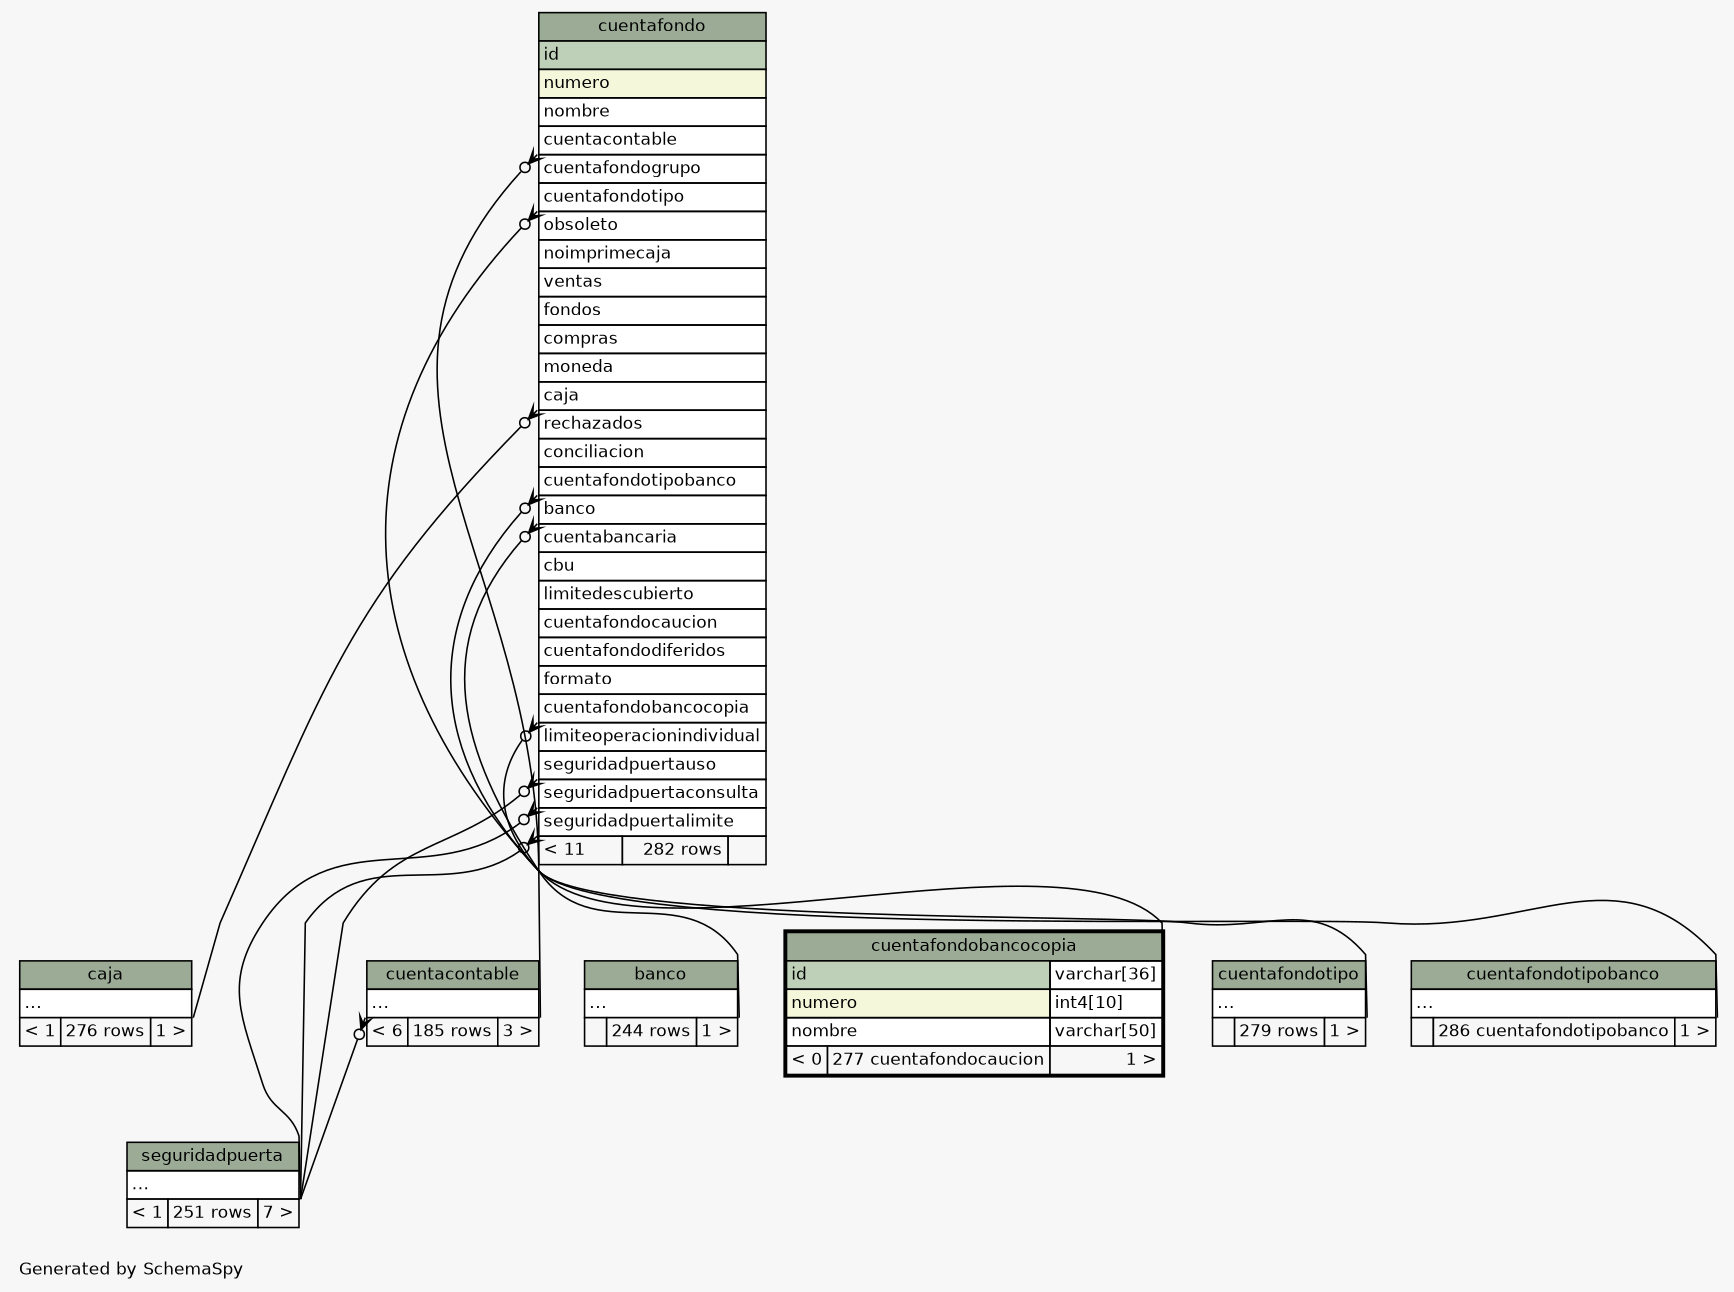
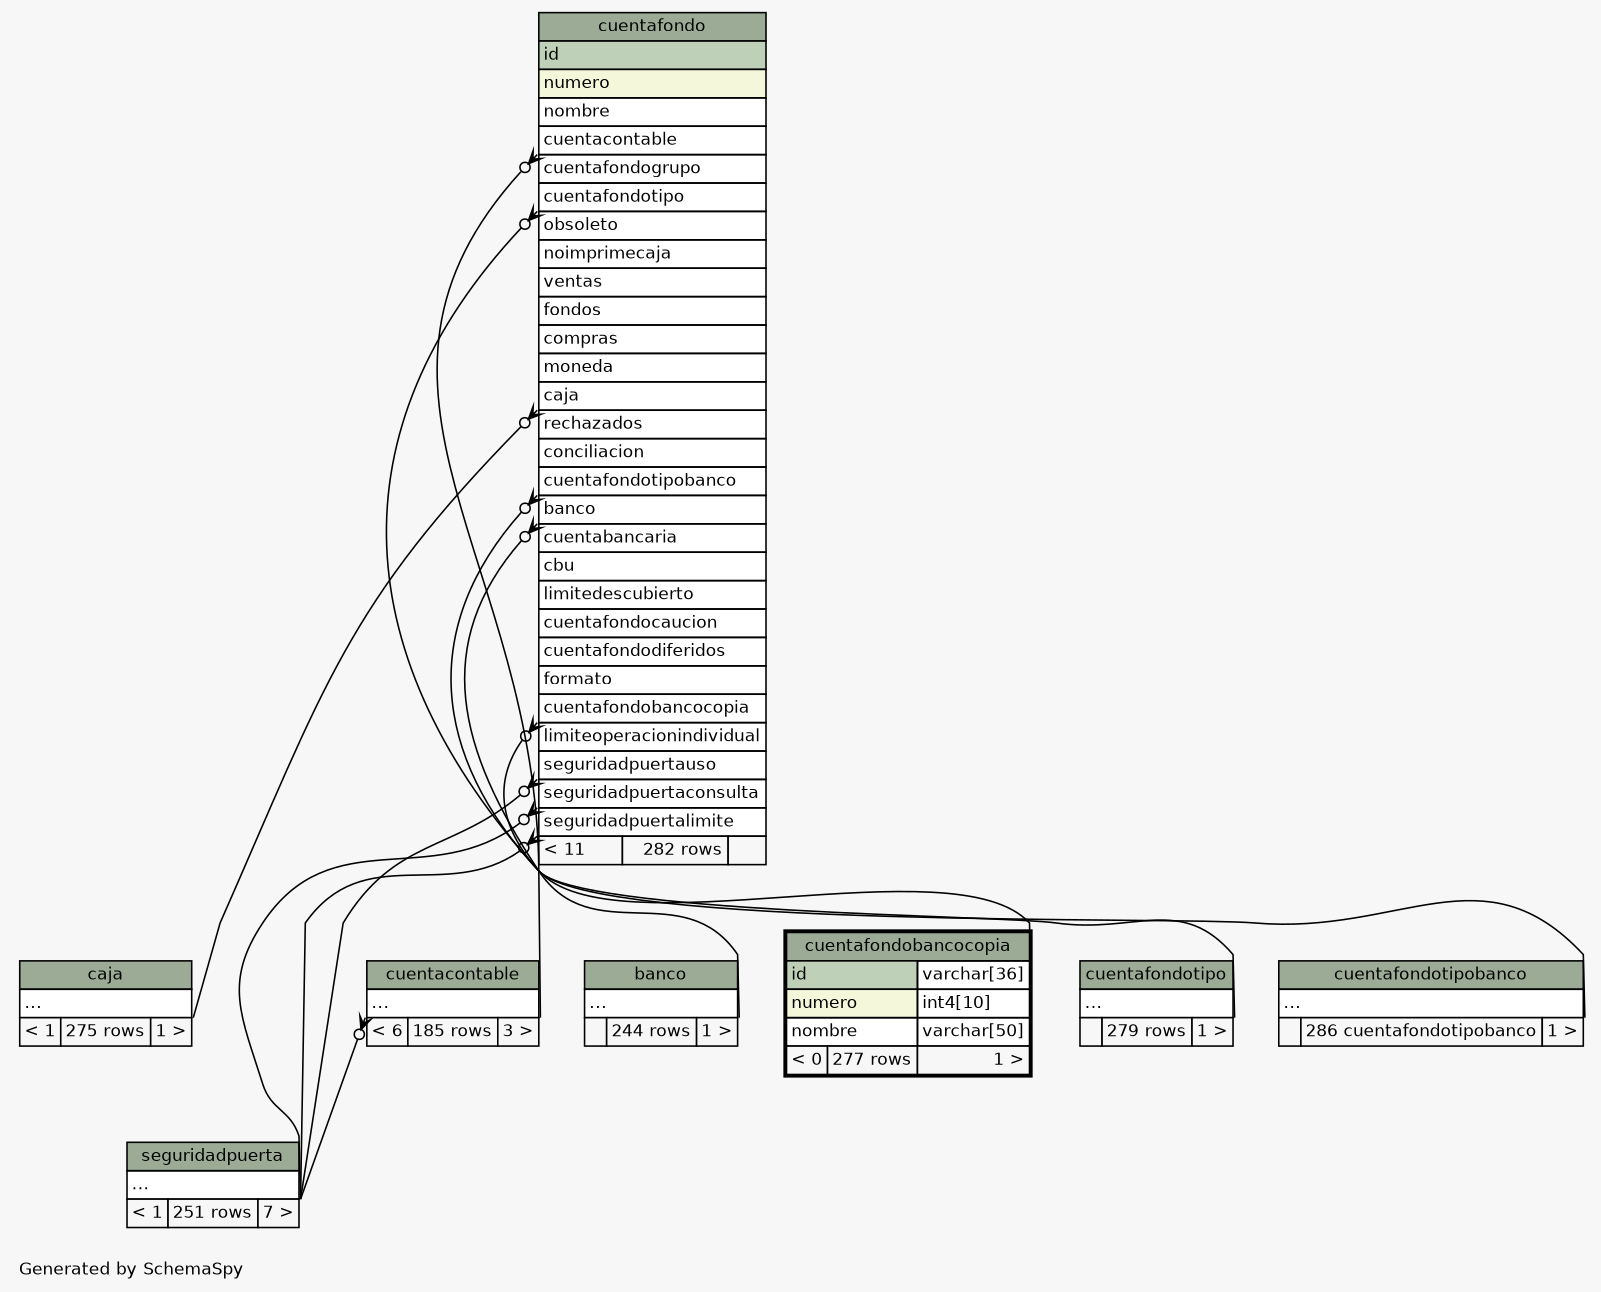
node "caja": text "276 rows" -> "275 rows"
node "cuentafondobancocopia": text "277 cuentafondocaucion" -> "277 rows"
